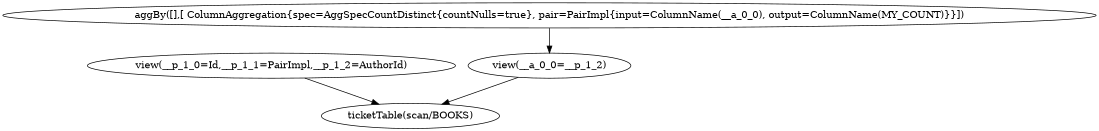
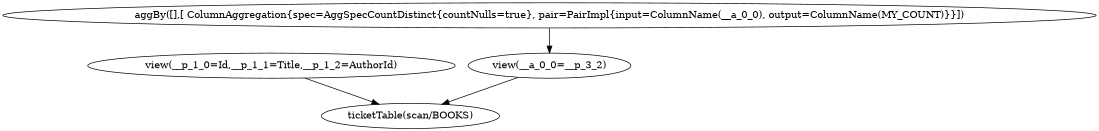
node "view(__p_1_0=Id,__p_1_1=PairImpl,__p_1_2=AuthorId)": label "view(__p_1_0=Id,__p_1_1=PairImpl,__p_1_2=AuthorId)" -> "view(__p_1_0=Id,__p_1_1=Title,__p_1_2=AuthorId)"
node "view(__a_0_0=__p_1_2)": label "view(__a_0_0=__p_1_2)" -> "view(__a_0_0=__p_3_2)"
